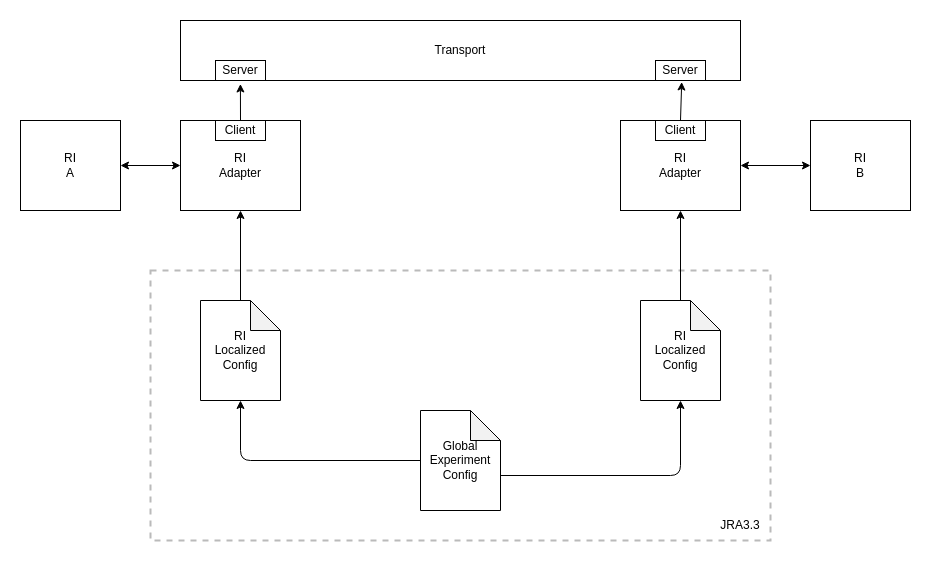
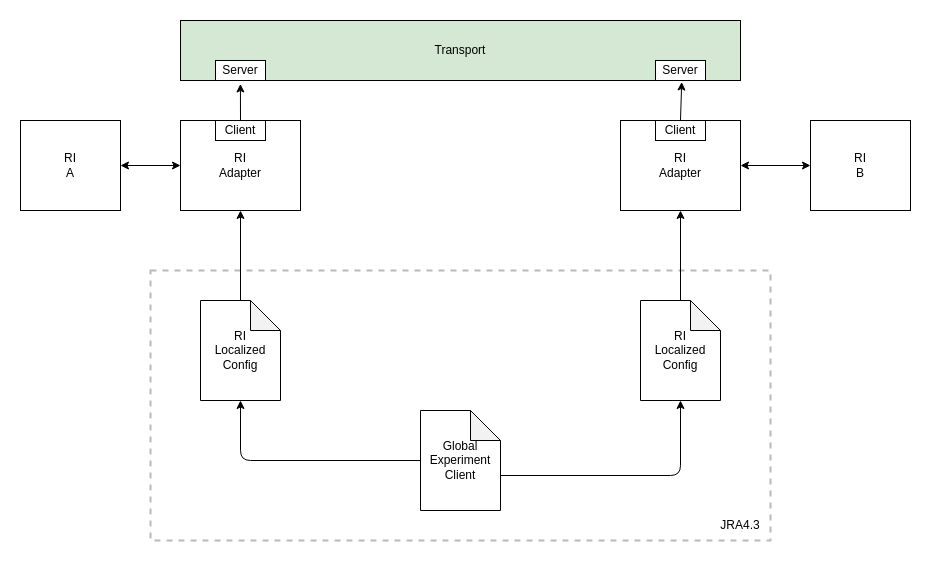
node "Transport": fillcolor #ffffff -> #d5e8d4
node "Global Experiment Config": label "Global Experiment Config" -> "Global Experiment Client"
node "JRA3.3": label "JRA3.3" -> "JRA4.3"
